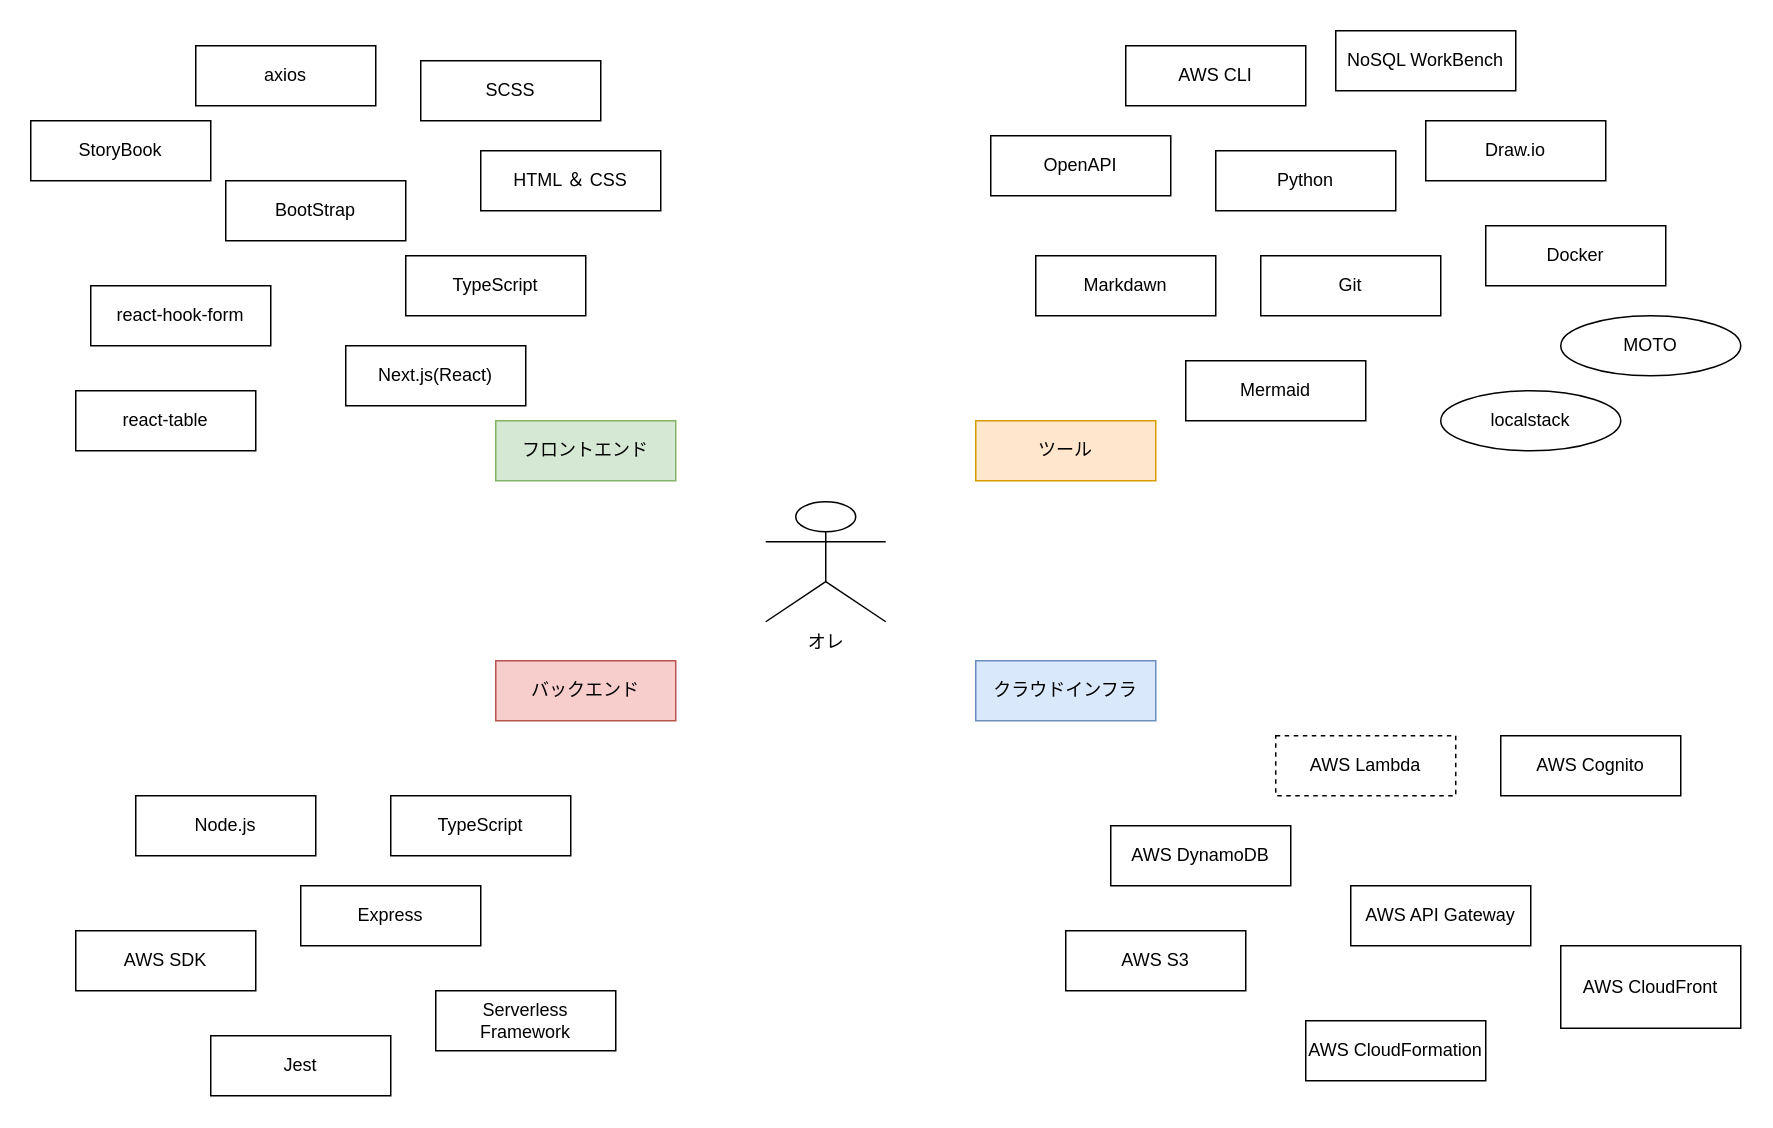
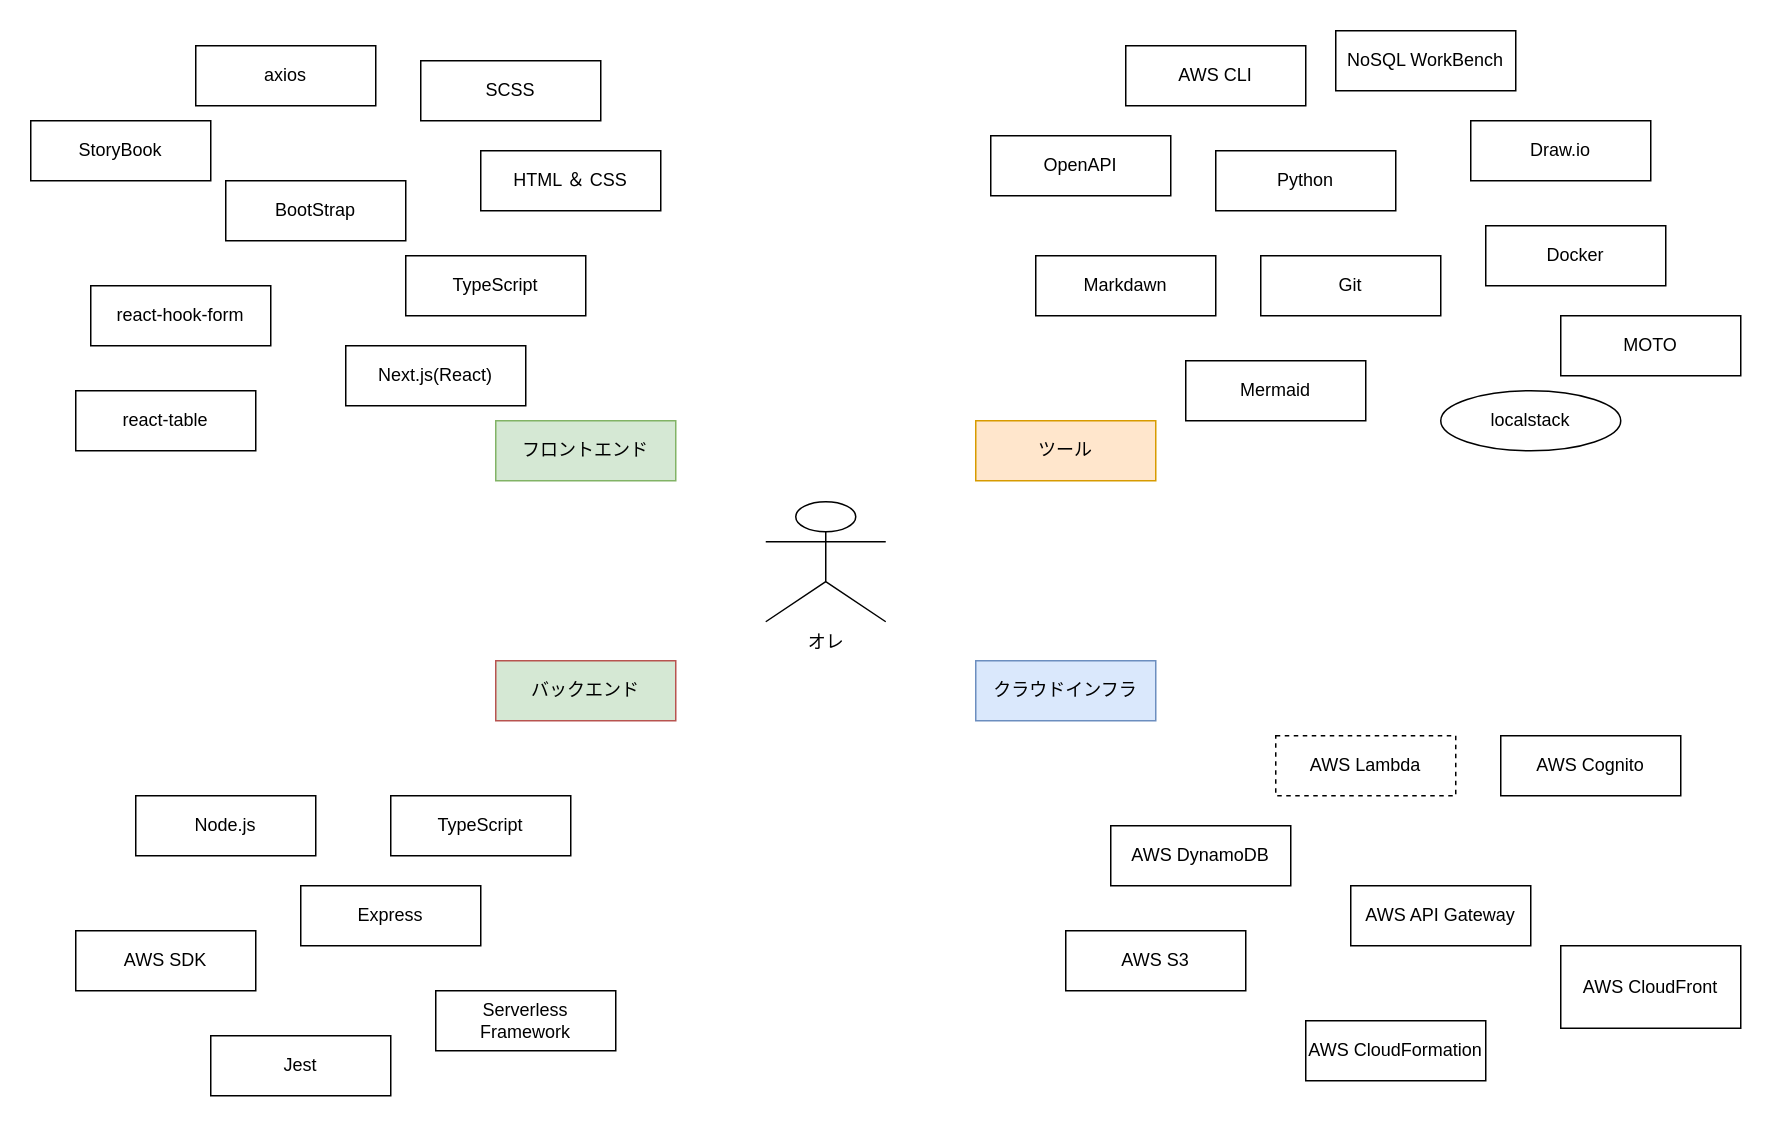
node "Draw.io": moved (1516, 151) -> (1561, 151)
node "MOTO": shape ellipse -> rectangle
node "バックエンド": fillcolor #f8cecc -> #d5e8d4
